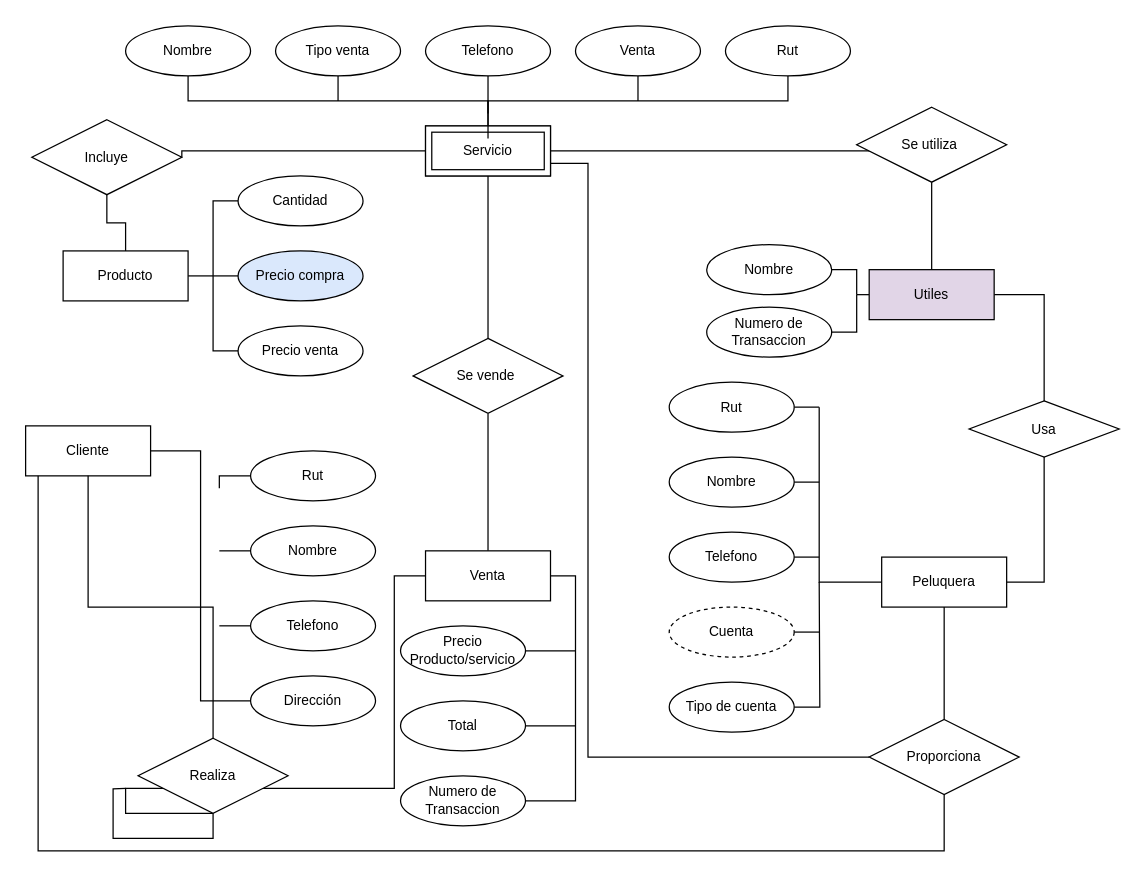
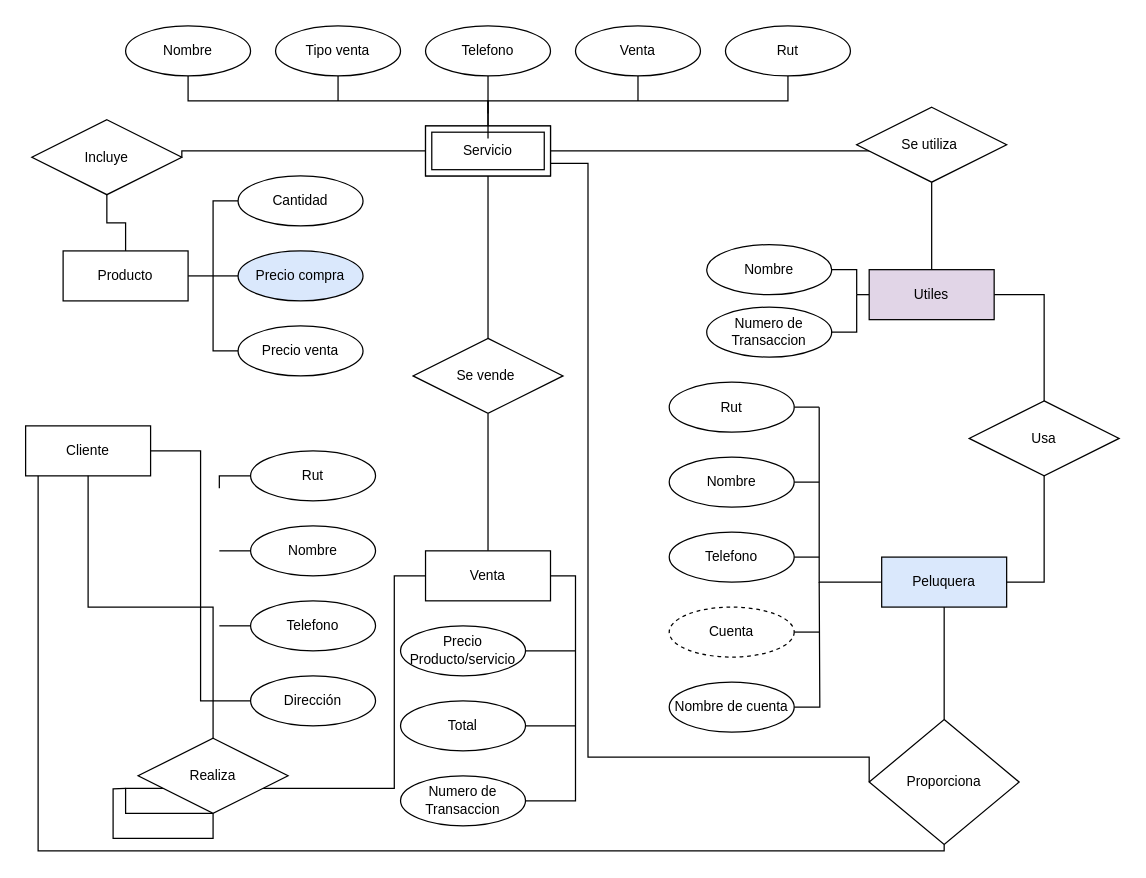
node "Usa": size 150x56 -> 150x75
node "Peluquera": fillcolor #ffffff -> #dae8fc
node "Tipo de cuenta": label "Tipo de cuenta" -> "Nombre de cuenta"
node "Proporciona": size 150x75 -> 150x125
